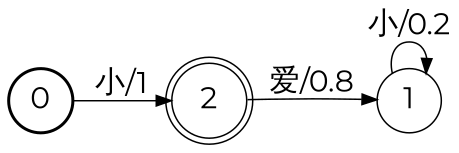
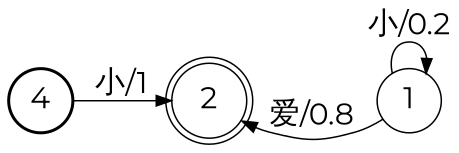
edge "2" -> "1": reversed
node "0": label "0" -> "4"
